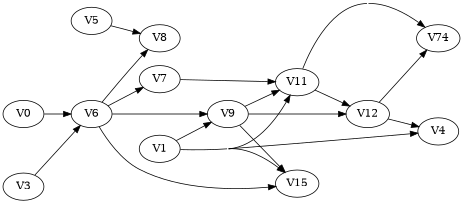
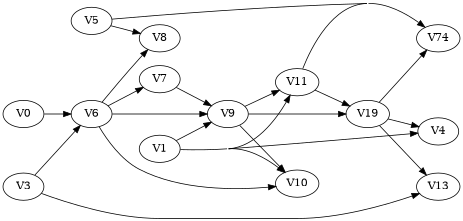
edge "V5" -> "V74": added
edge "V7" -> "V11": now "V7" -> "V9"
node "V12": label "V12" -> "V19"
node "V15": label "V15" -> "V10"
node "V13": added
